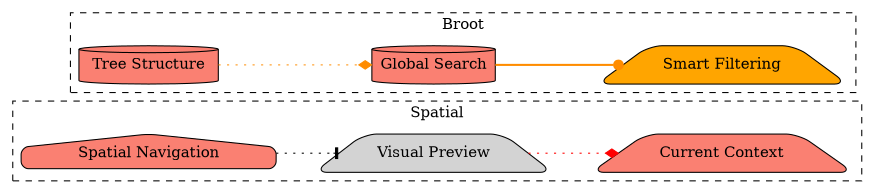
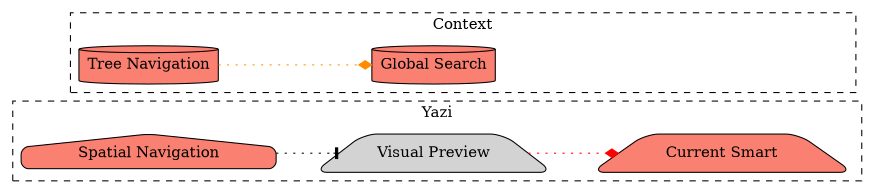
cluster "Broot": label "Broot" -> "Context"
node "Tree Structure": label "Tree Structure" -> "Tree Navigation"
node "Smart Filtering": removed
cluster "Spatial": label "Spatial" -> "Yazi"
node "Current Context": label "Current Context" -> "Current Smart"
